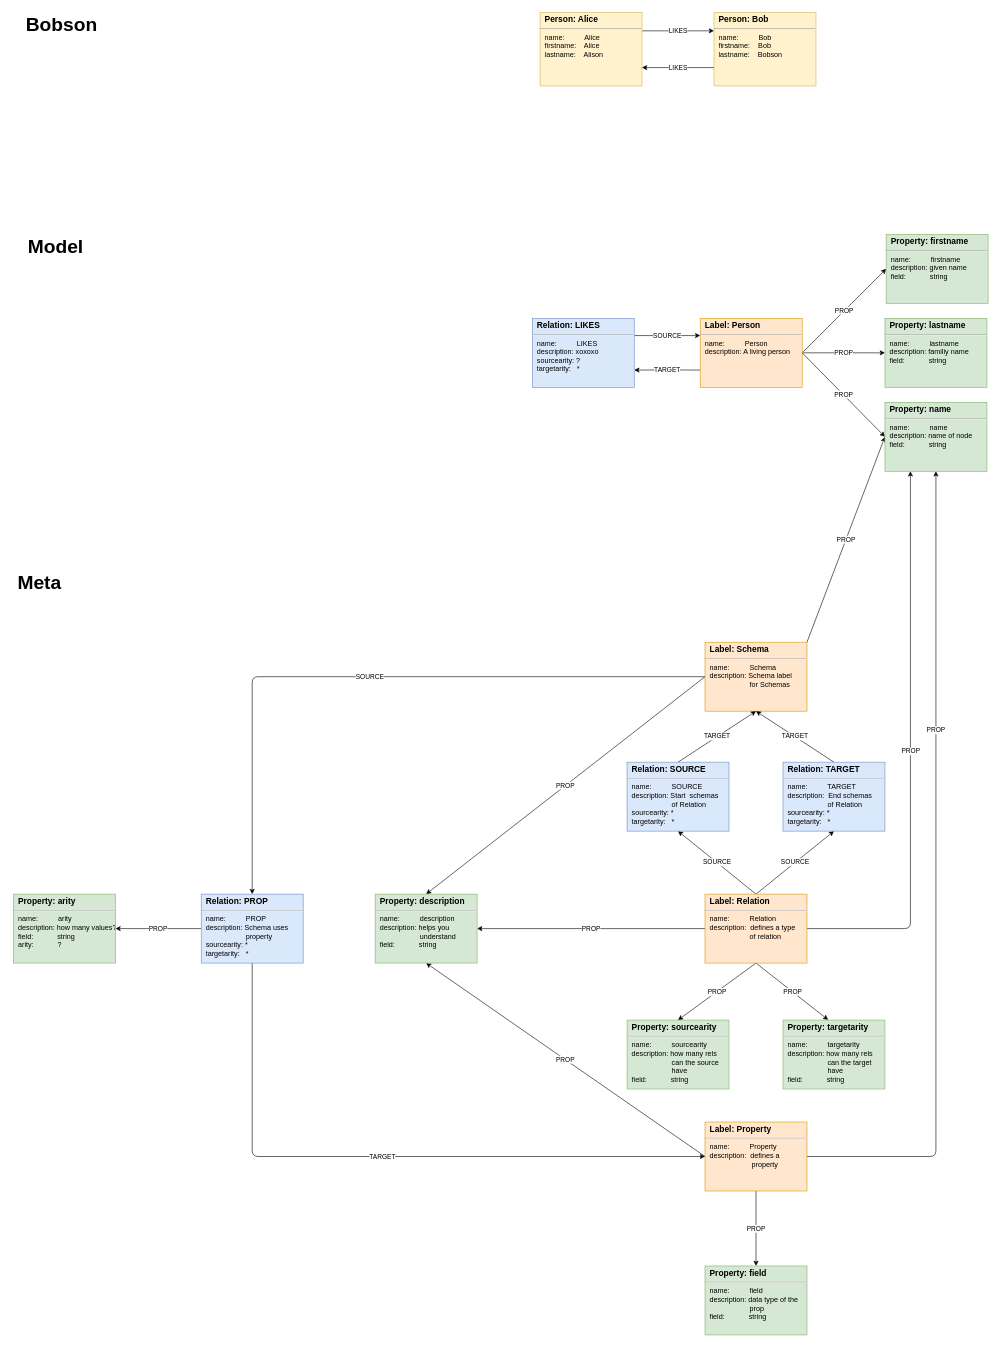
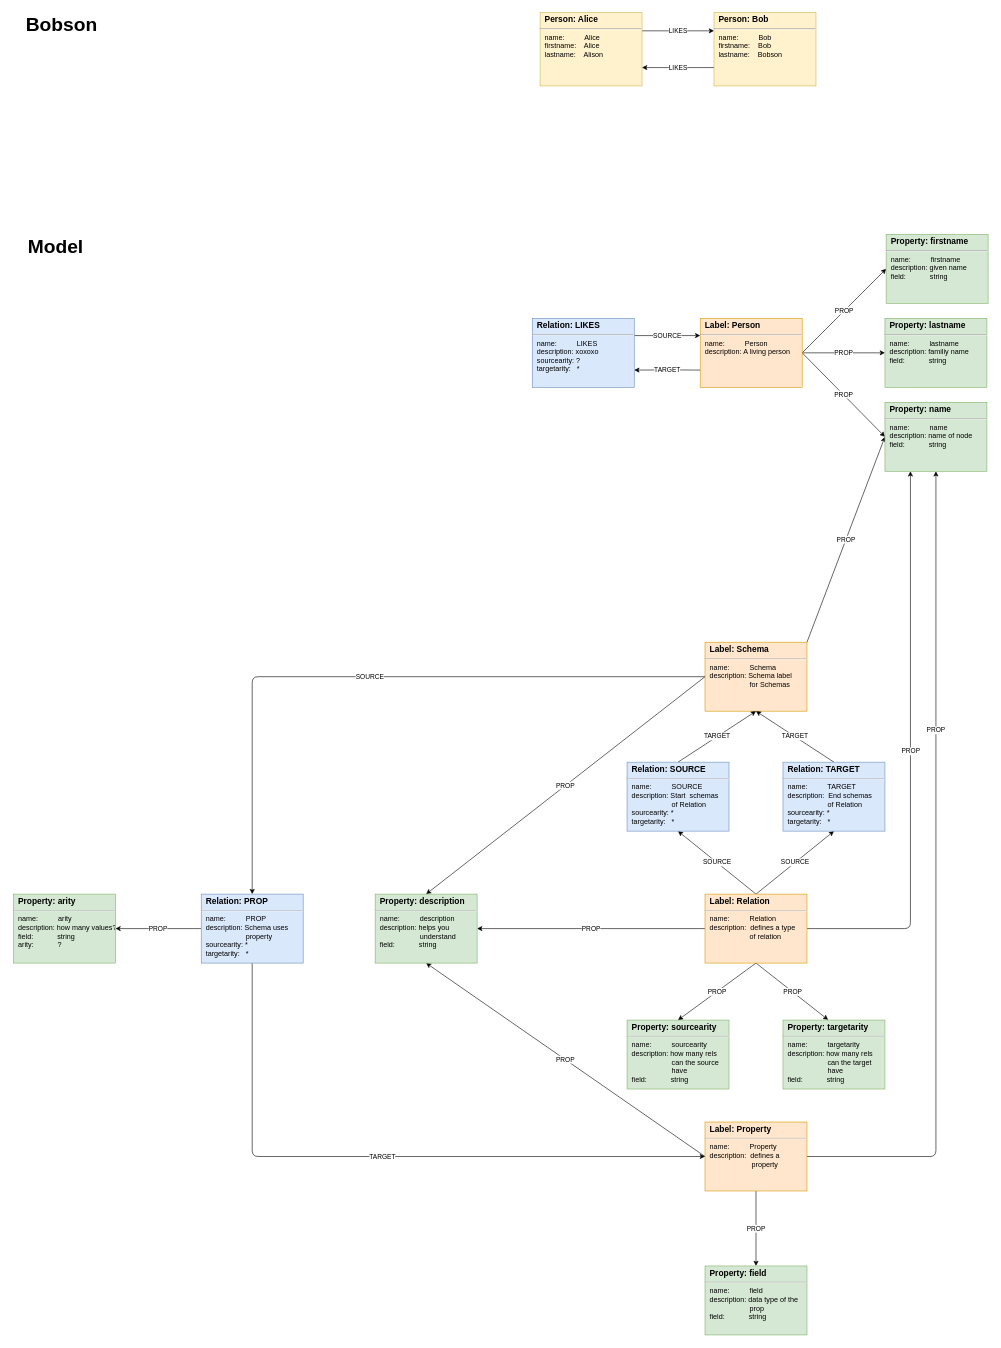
node "Meta": removed
